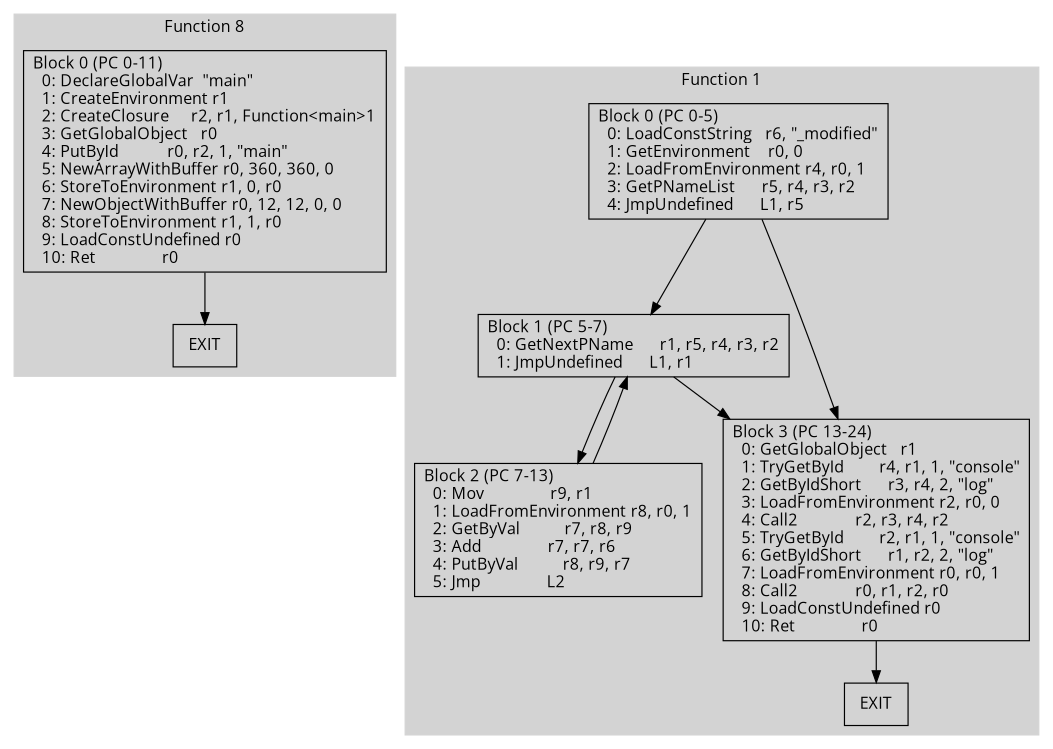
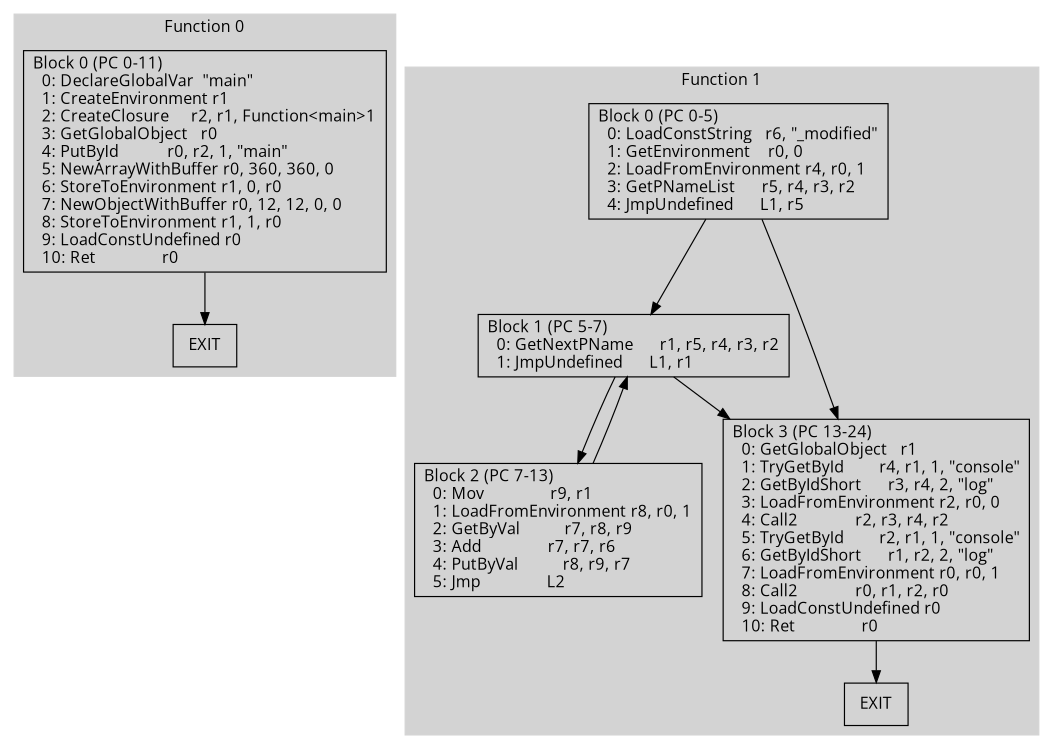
cluster "Function 8": label "Function 8" -> "Function 0"
